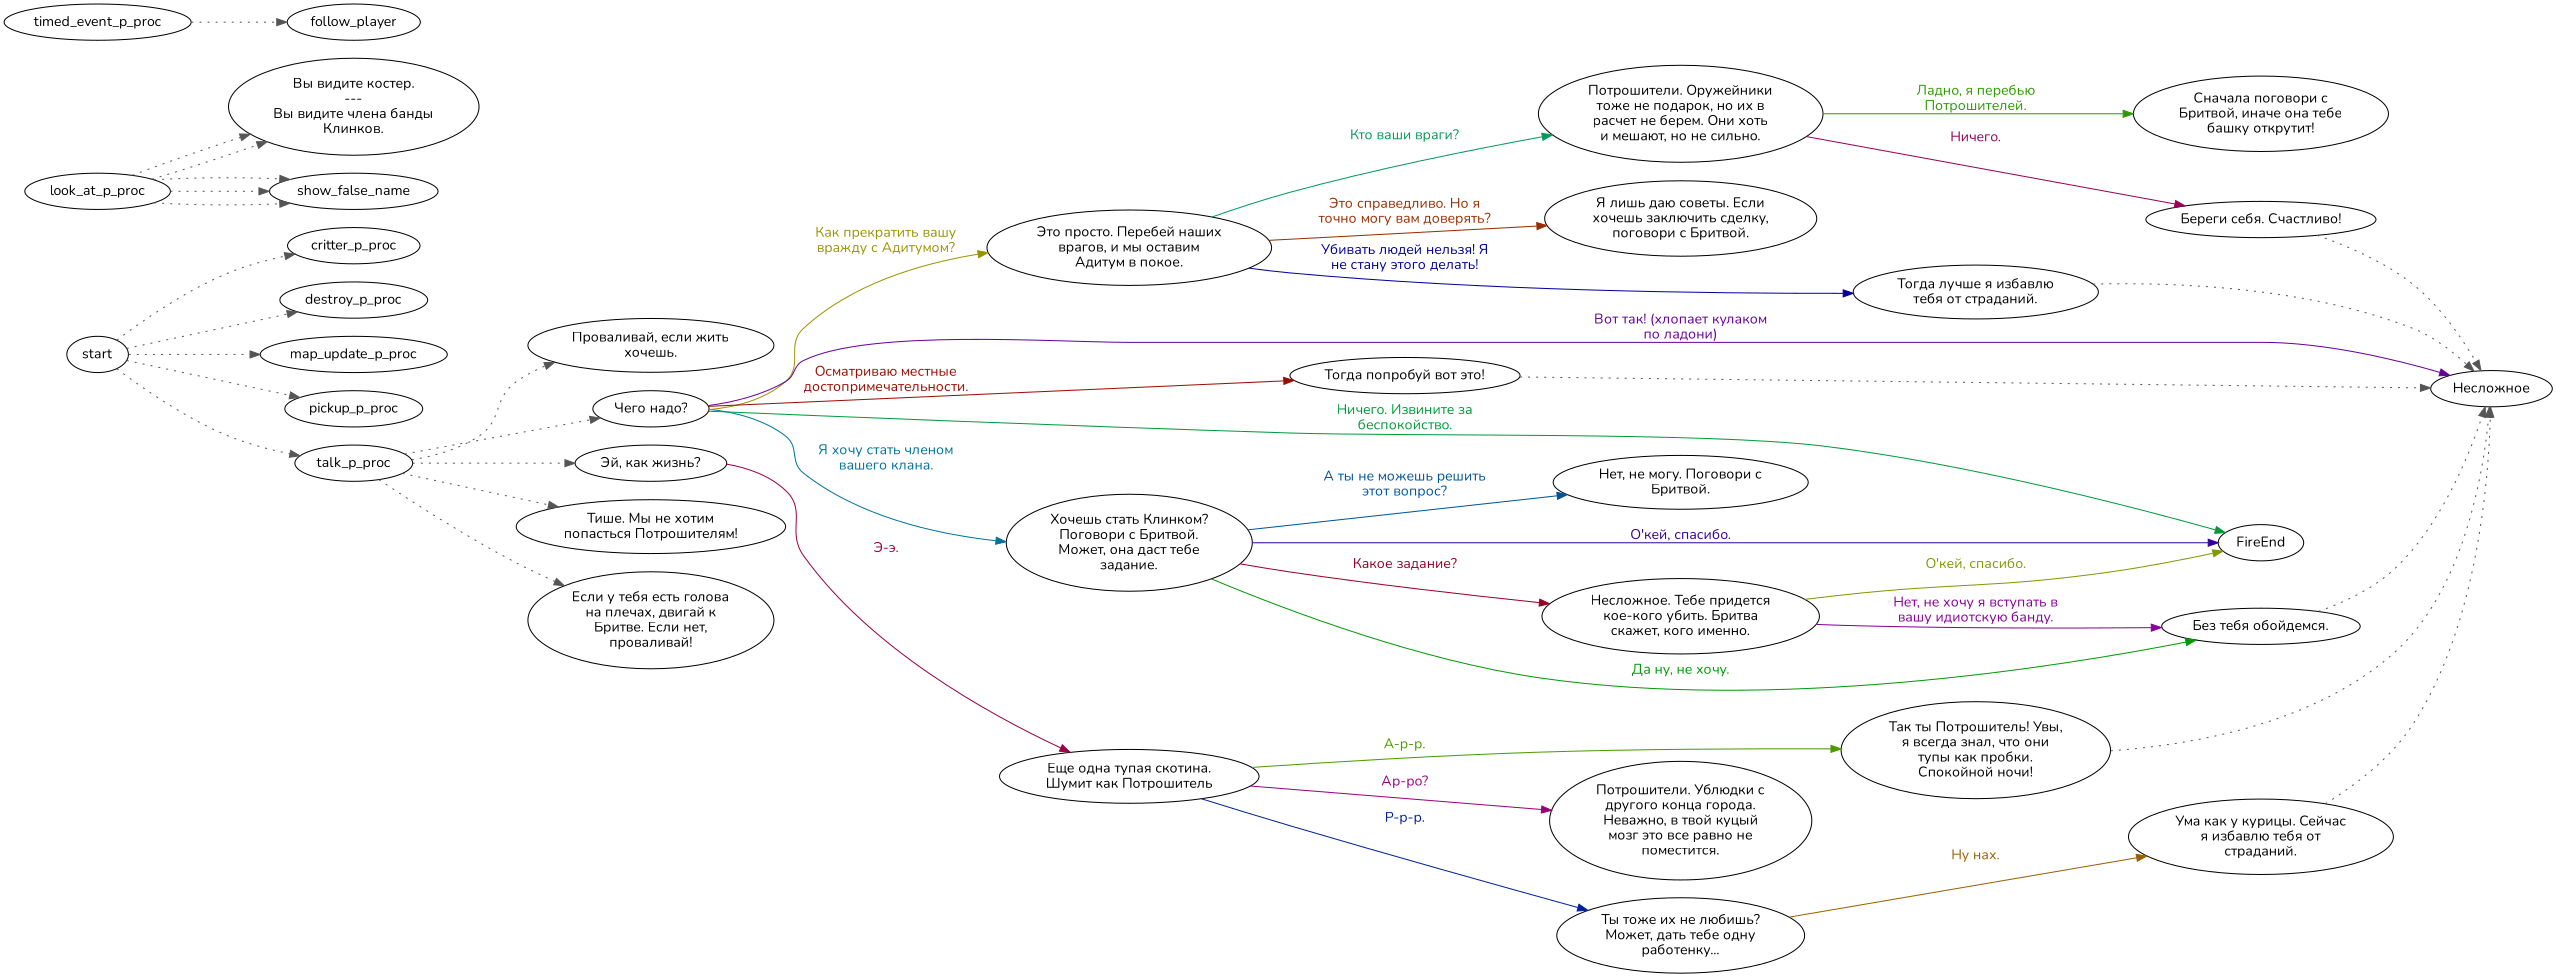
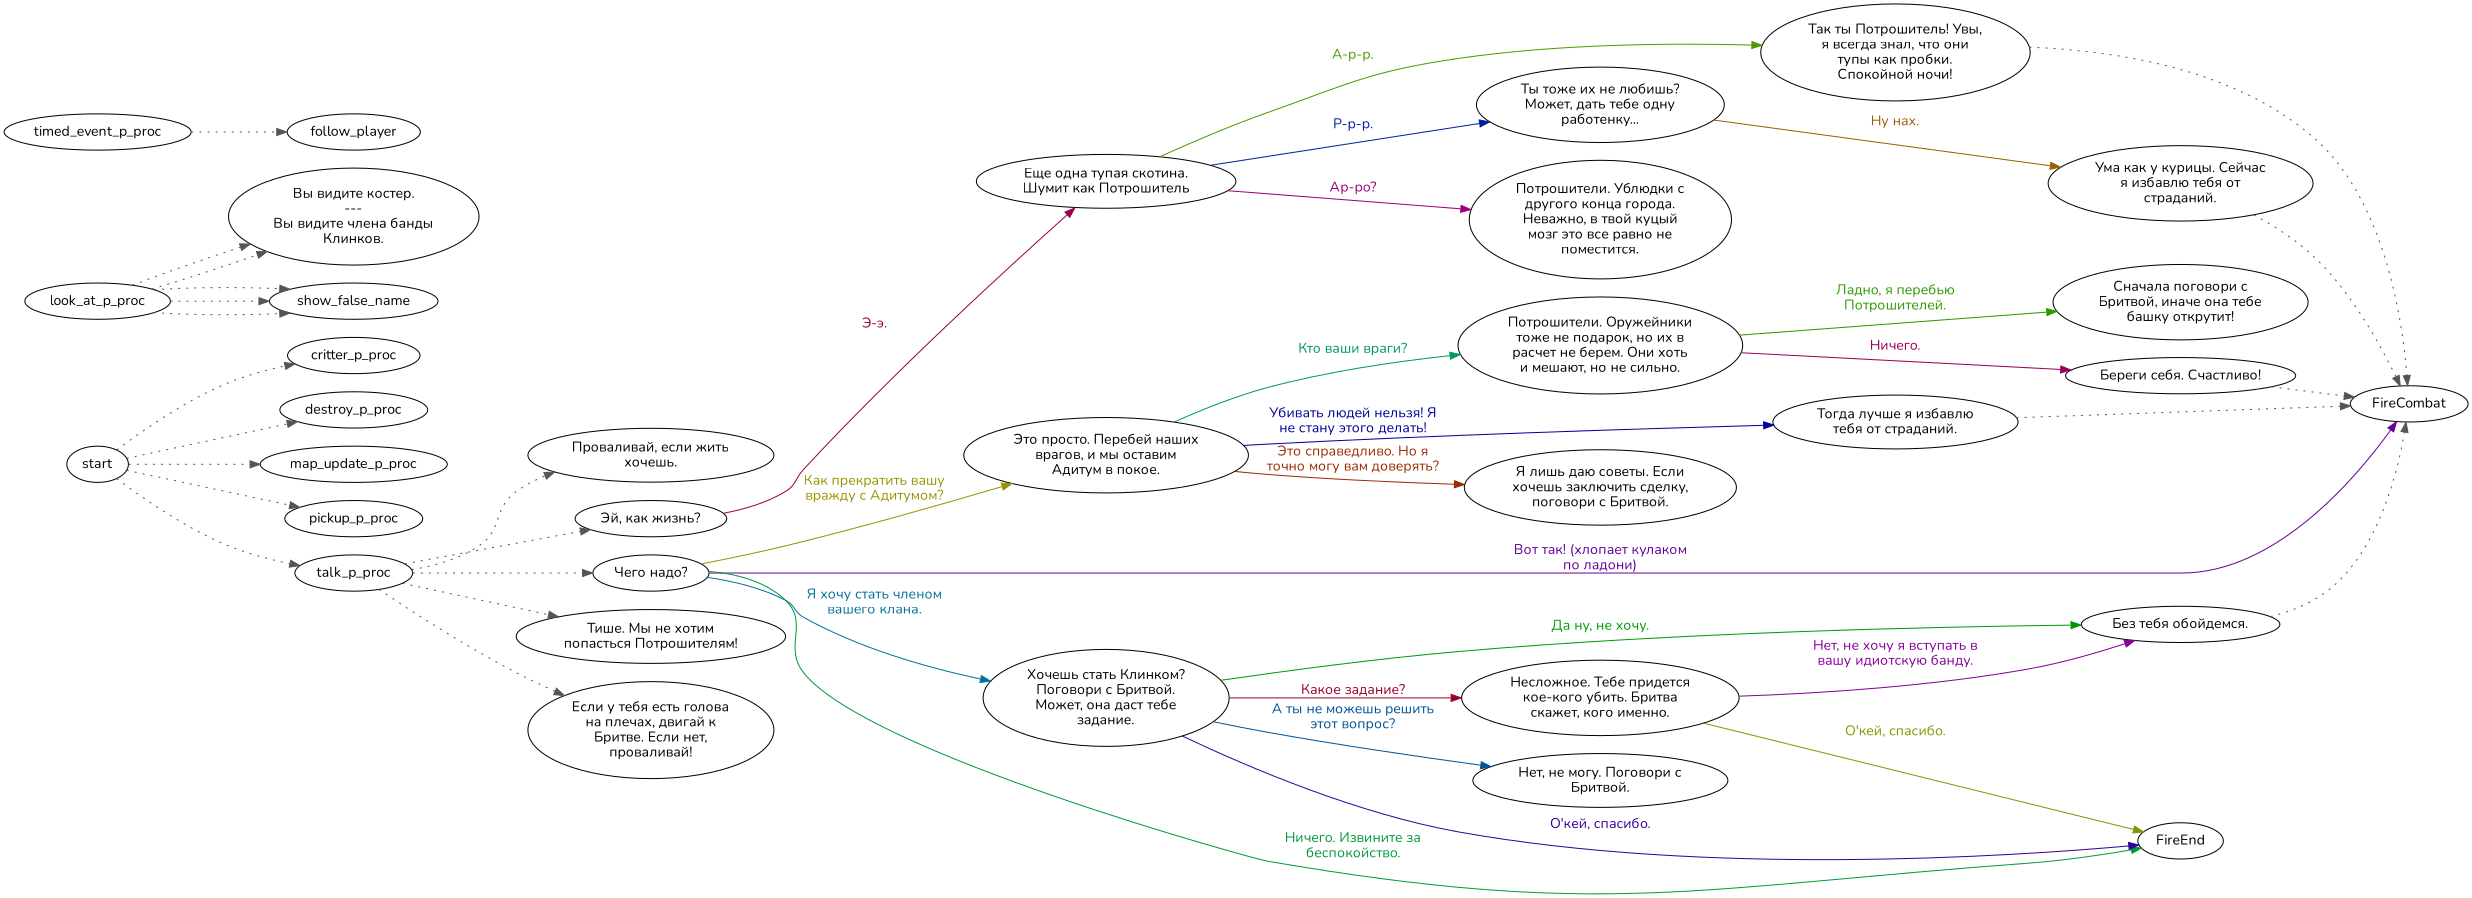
node "Тогда попробуй вот это!": removed
node "Несложное": label "Несложное" -> "FireCombat"
